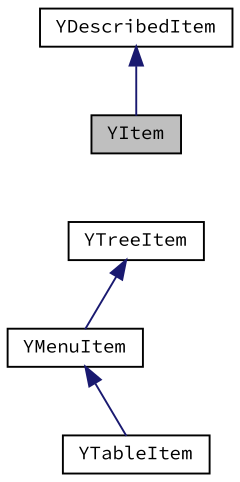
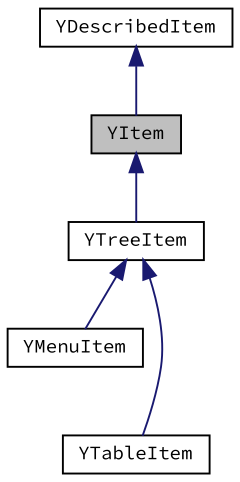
edge "YTreeItem" -> "YItem": added
edge "YTableItem" -> "YMenuItem": now "YTableItem" -> "YTreeItem"
